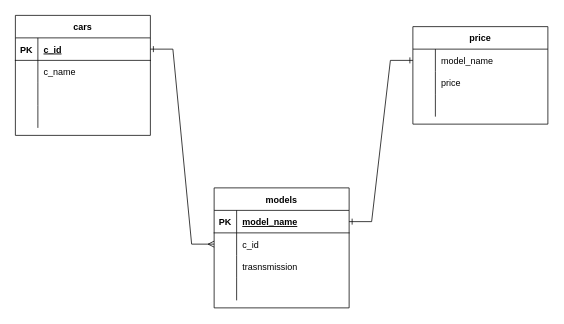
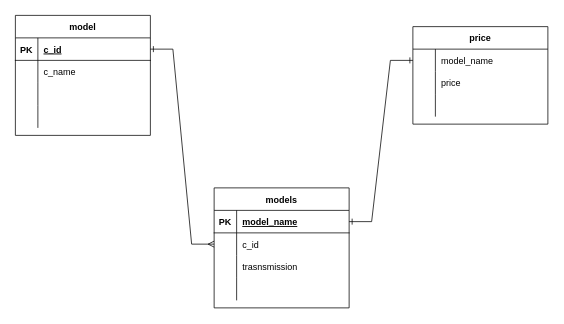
node "cars": label "cars" -> "model"
